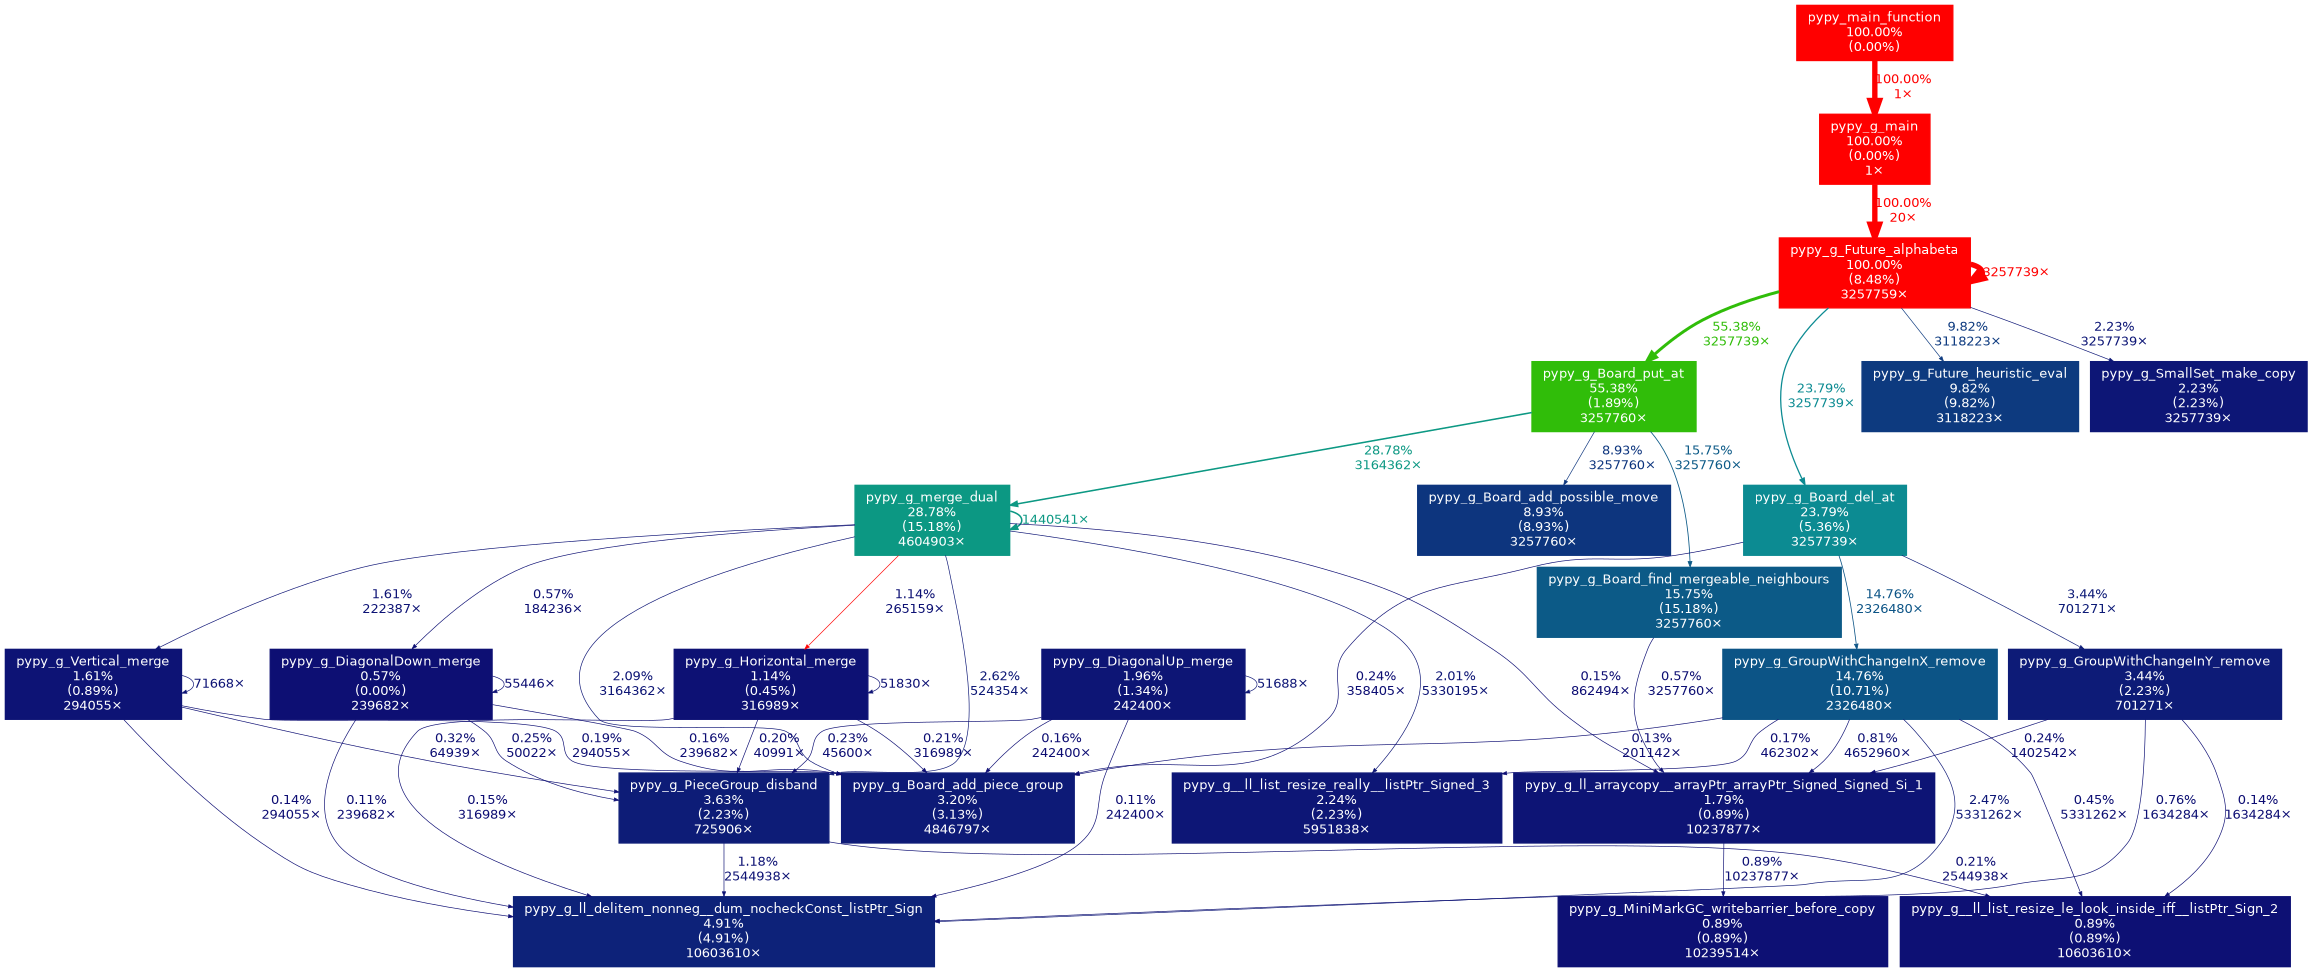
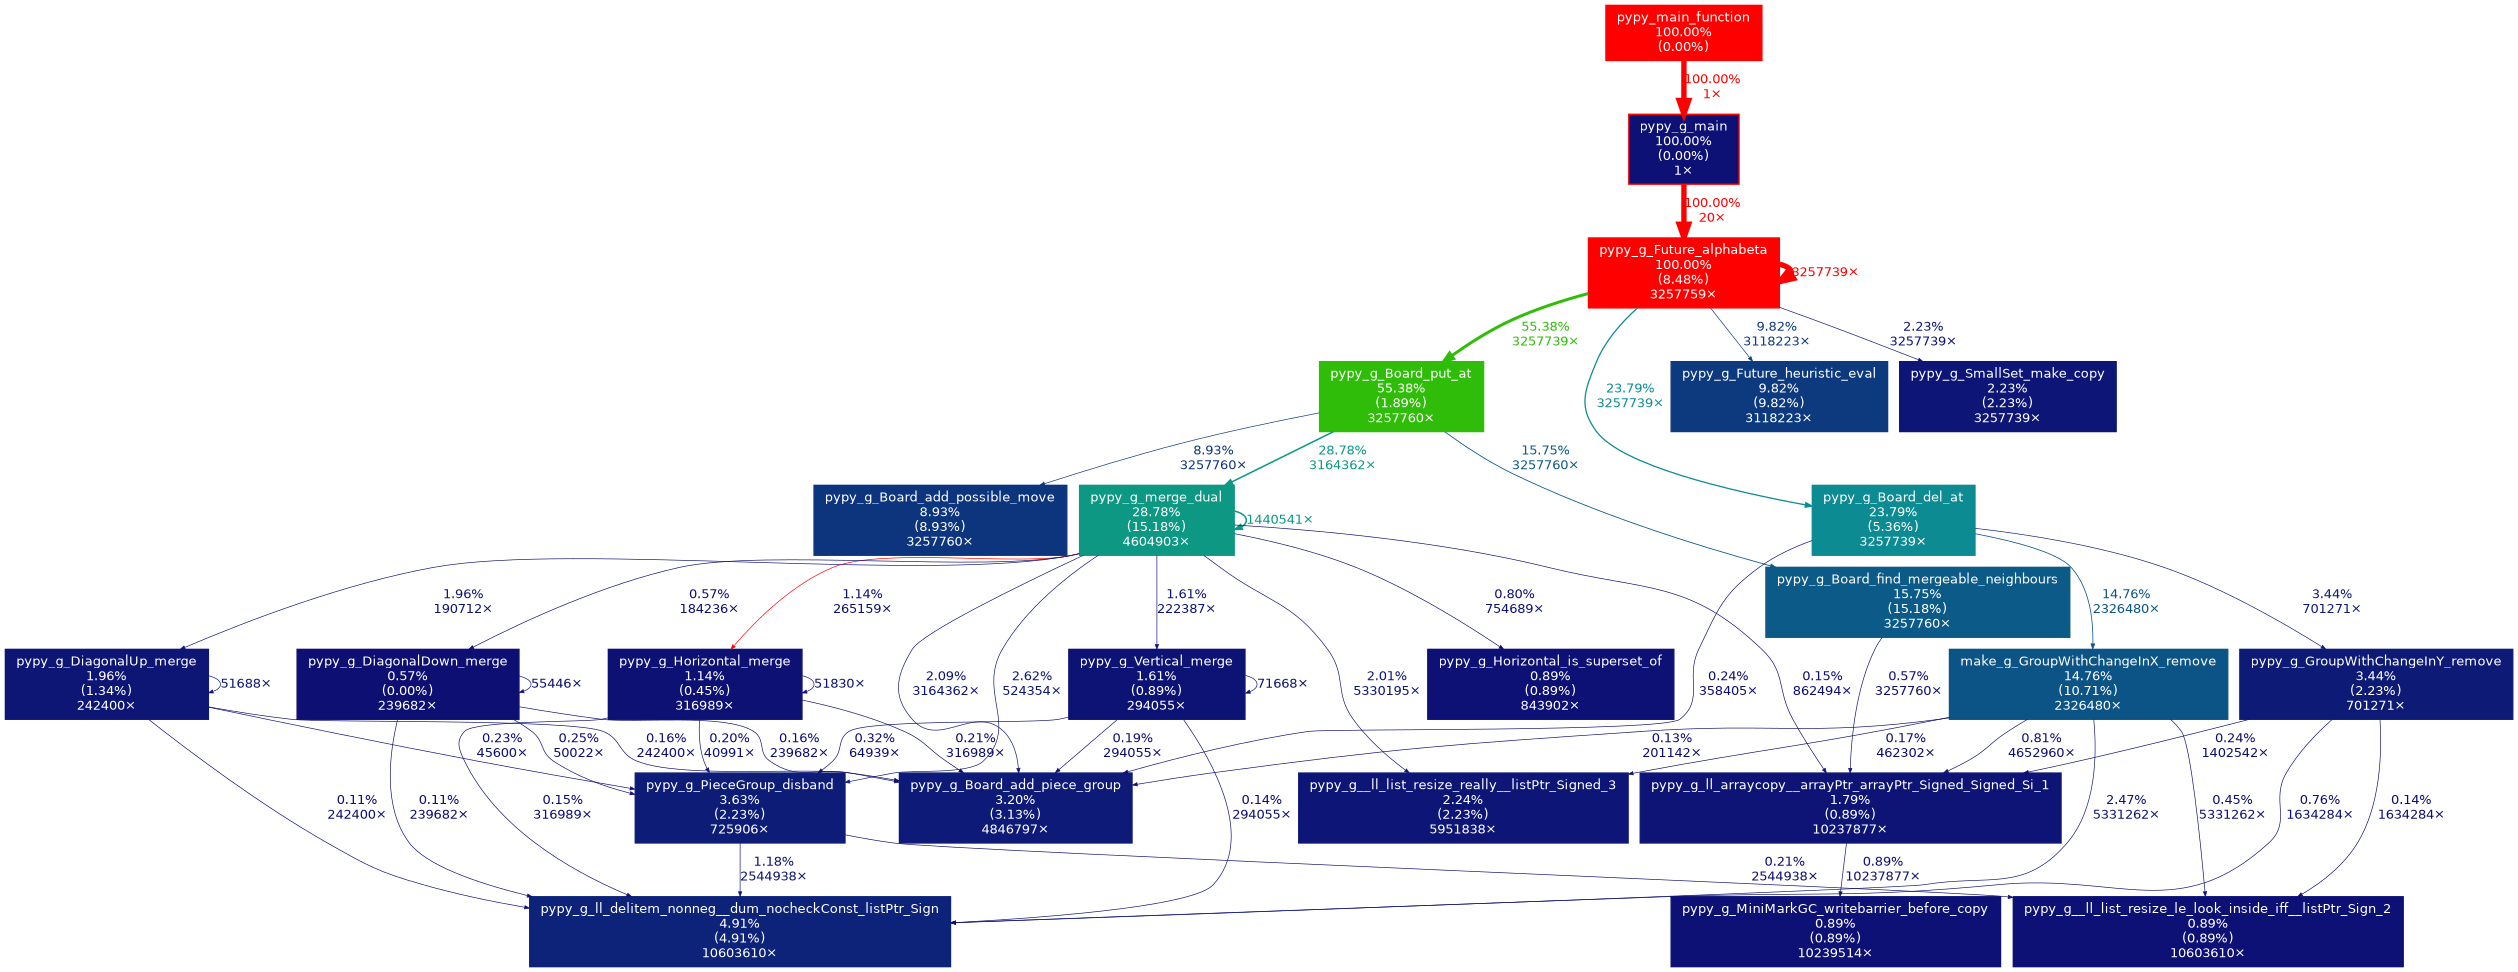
node "pypy_g_main 100.00% (0.00%) 1×": fillcolor #ff0000 -> #0d1074
edge "pypy_g_merge_dual 28.78% (15.18%) 4604903×" -> "pypy_g_DiagonalUp_merge 1.96% (1.34%) 242400×": added, label "1.96% 190712×"
node "pypy_g_Horizontal_is_superset_of 0.89% (0.89%) 843902×": added
node "pypy_g_GroupWithChangeInX_remove 14.76% (10.71%) 2326480×": label "pypy_g_GroupWithChangeInX_remove 14.76% (10.71%) 2326480×" -> "make_g_GroupWithChangeInX_remove 14.76% (10.71%) 2326480×"
